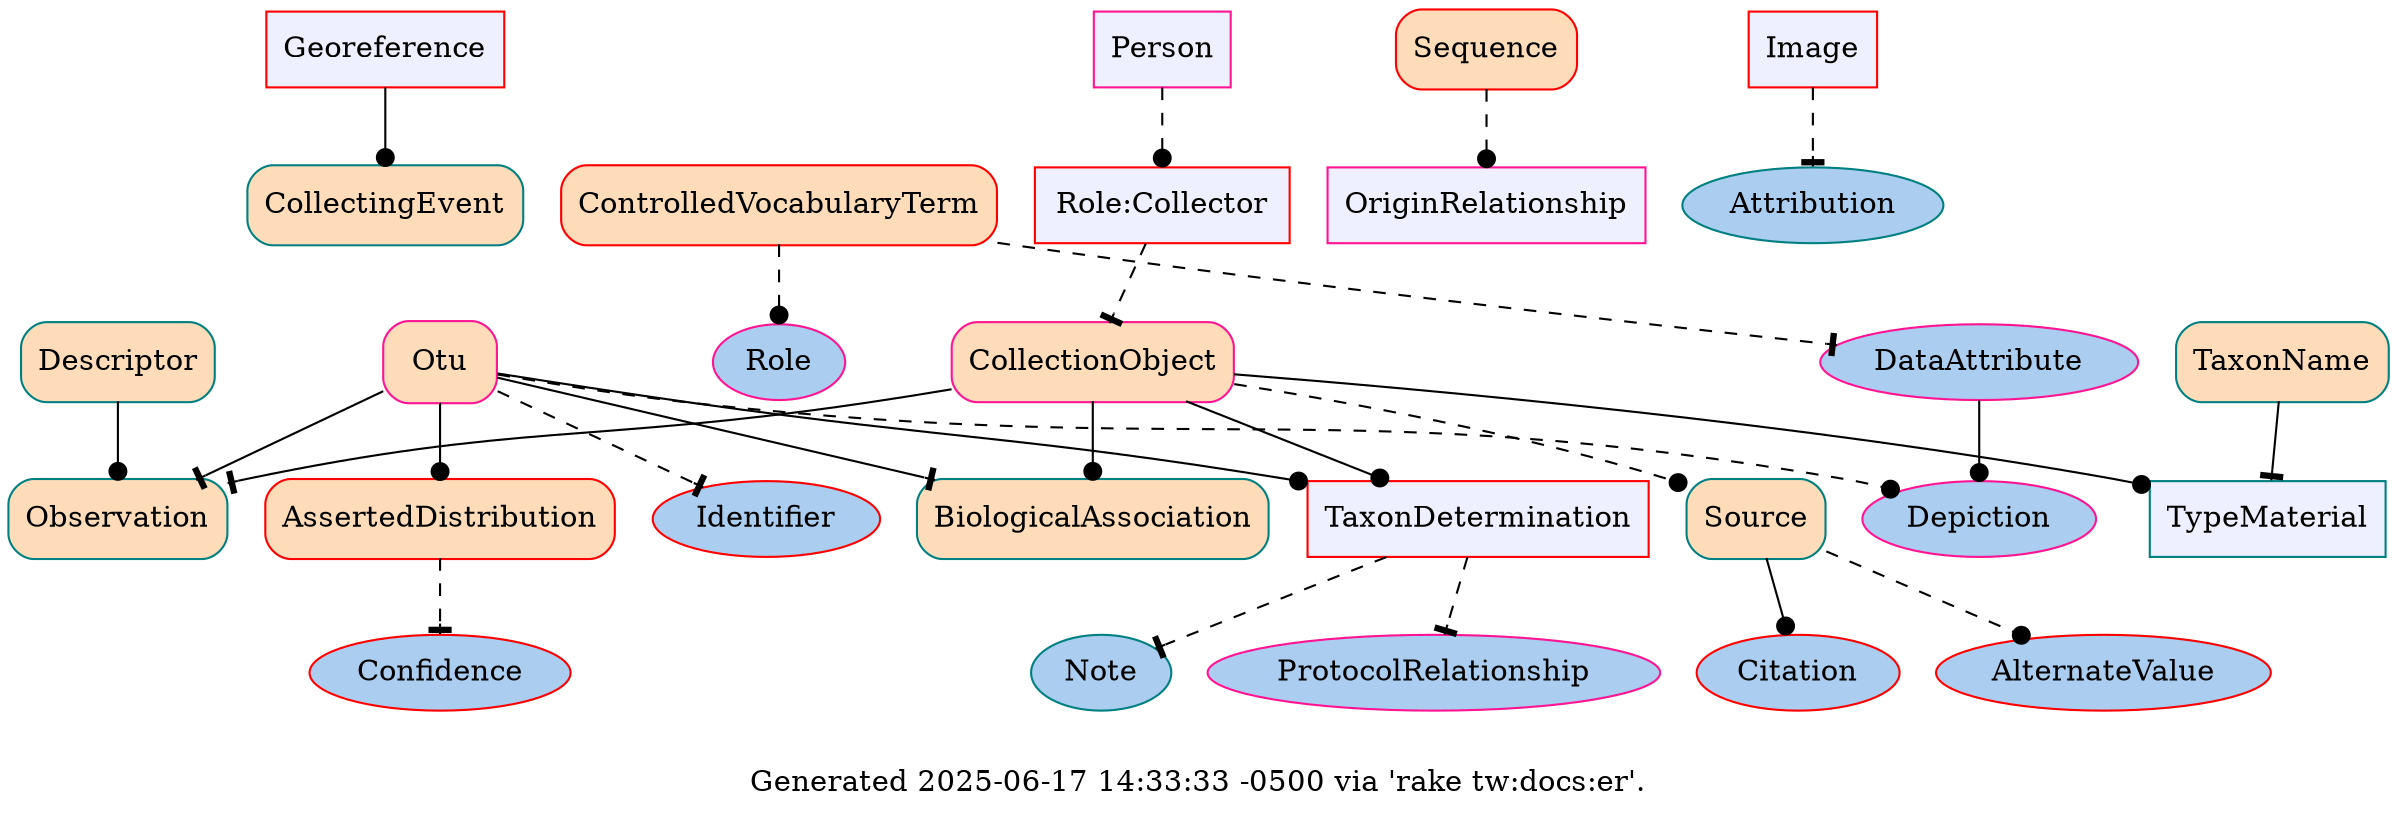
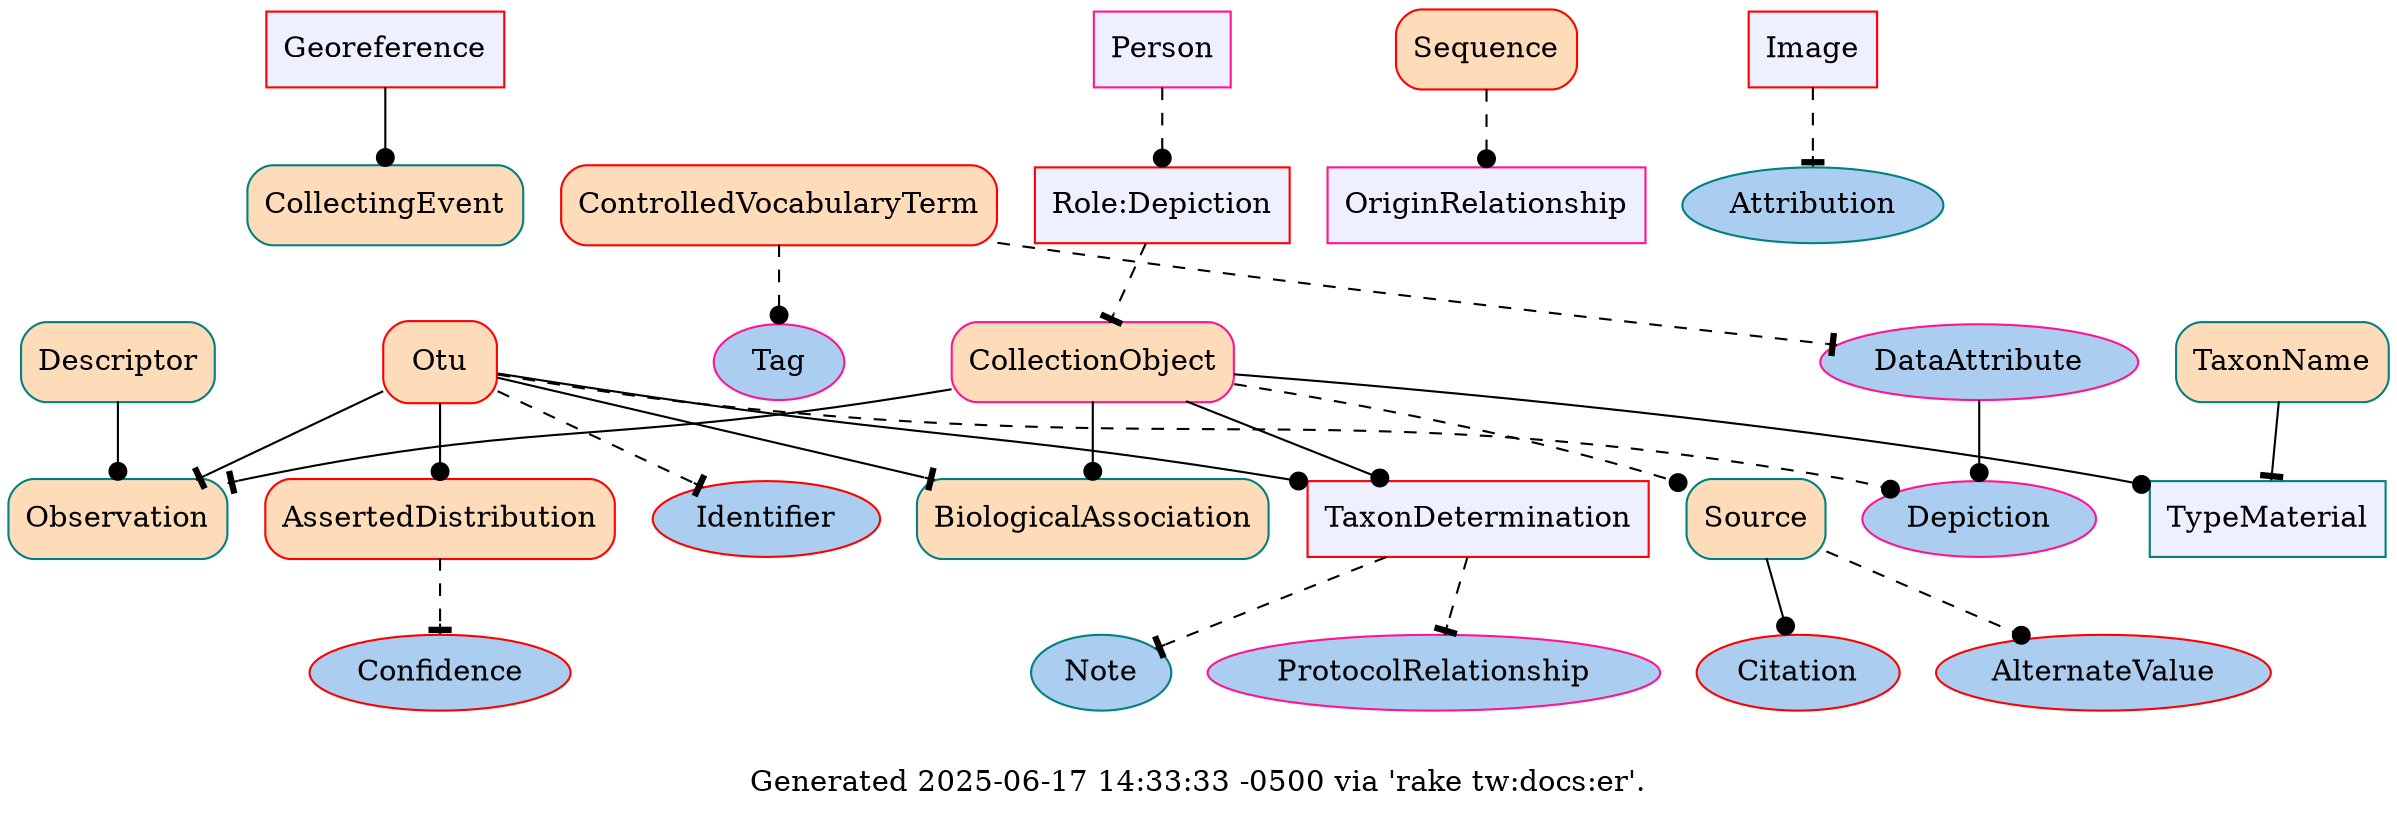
node "Role:Collector": label "Role:Collector" -> "Role:Depiction"
node "Otu": color deeppink -> red
node "Role": label "Role" -> "Tag"
